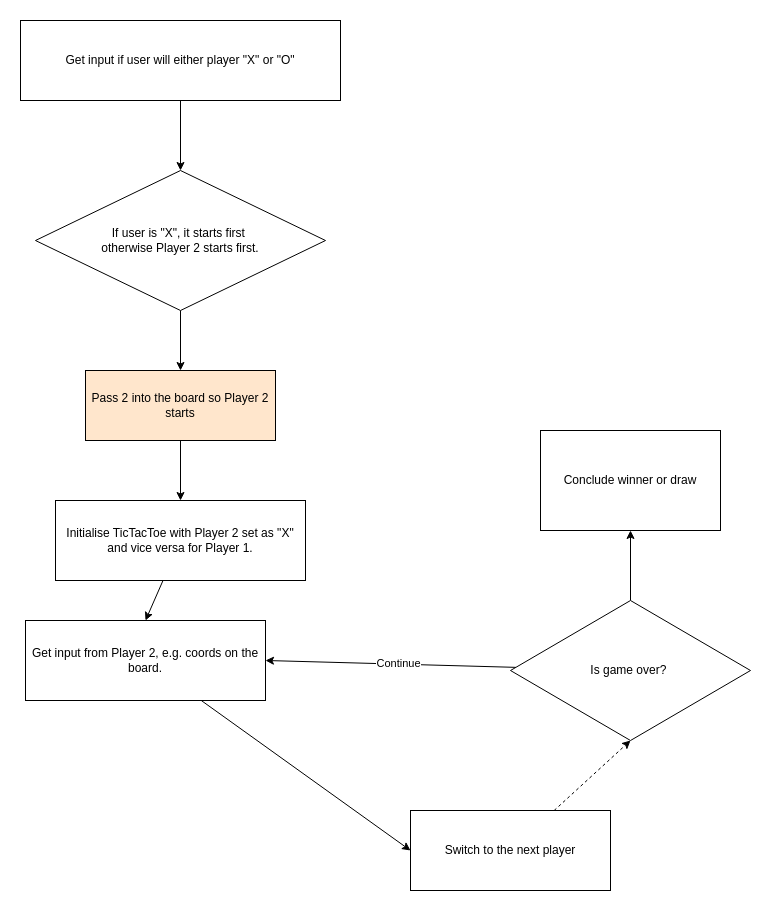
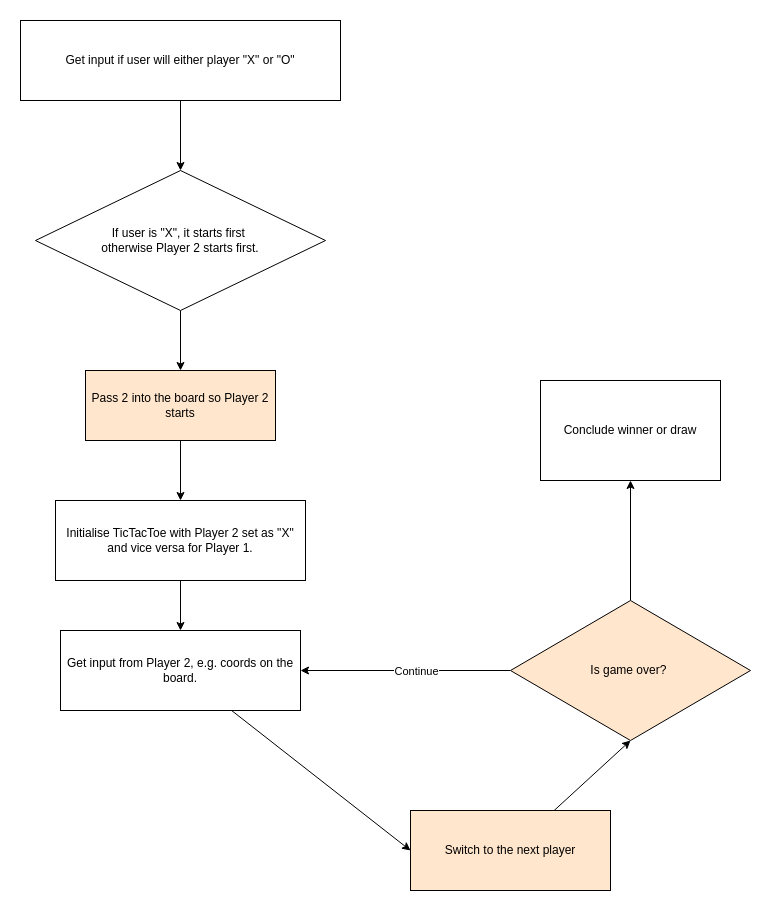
node "Conclude winner or draw": moved (631, 481) -> (631, 431)
node "Get input from Player 2, e.g. coords on the board.": moved (146, 661) -> (181, 671)
node "Is game over?": fillcolor #ffffff -> #ffe6cc
edge "Switch to the next player" -> "Is game over?": style dashed -> solid
node "Switch to the next player": fillcolor #ffffff -> #ffe6cc
